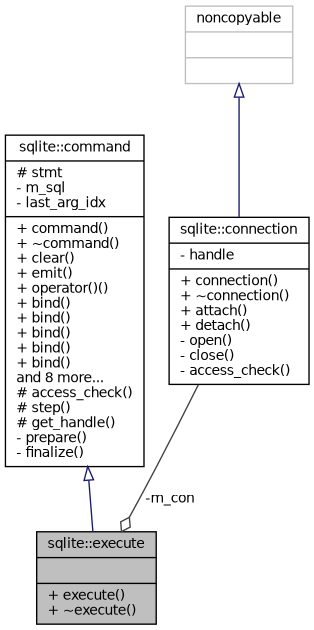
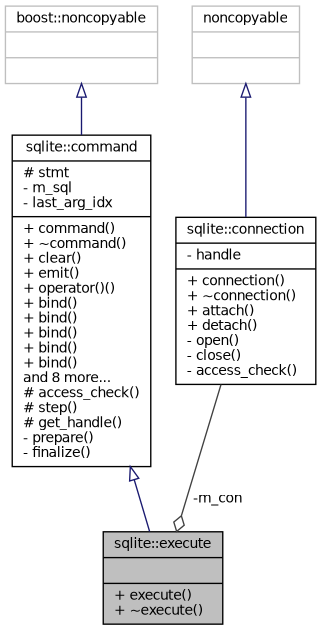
node "boost::noncopyable": added
